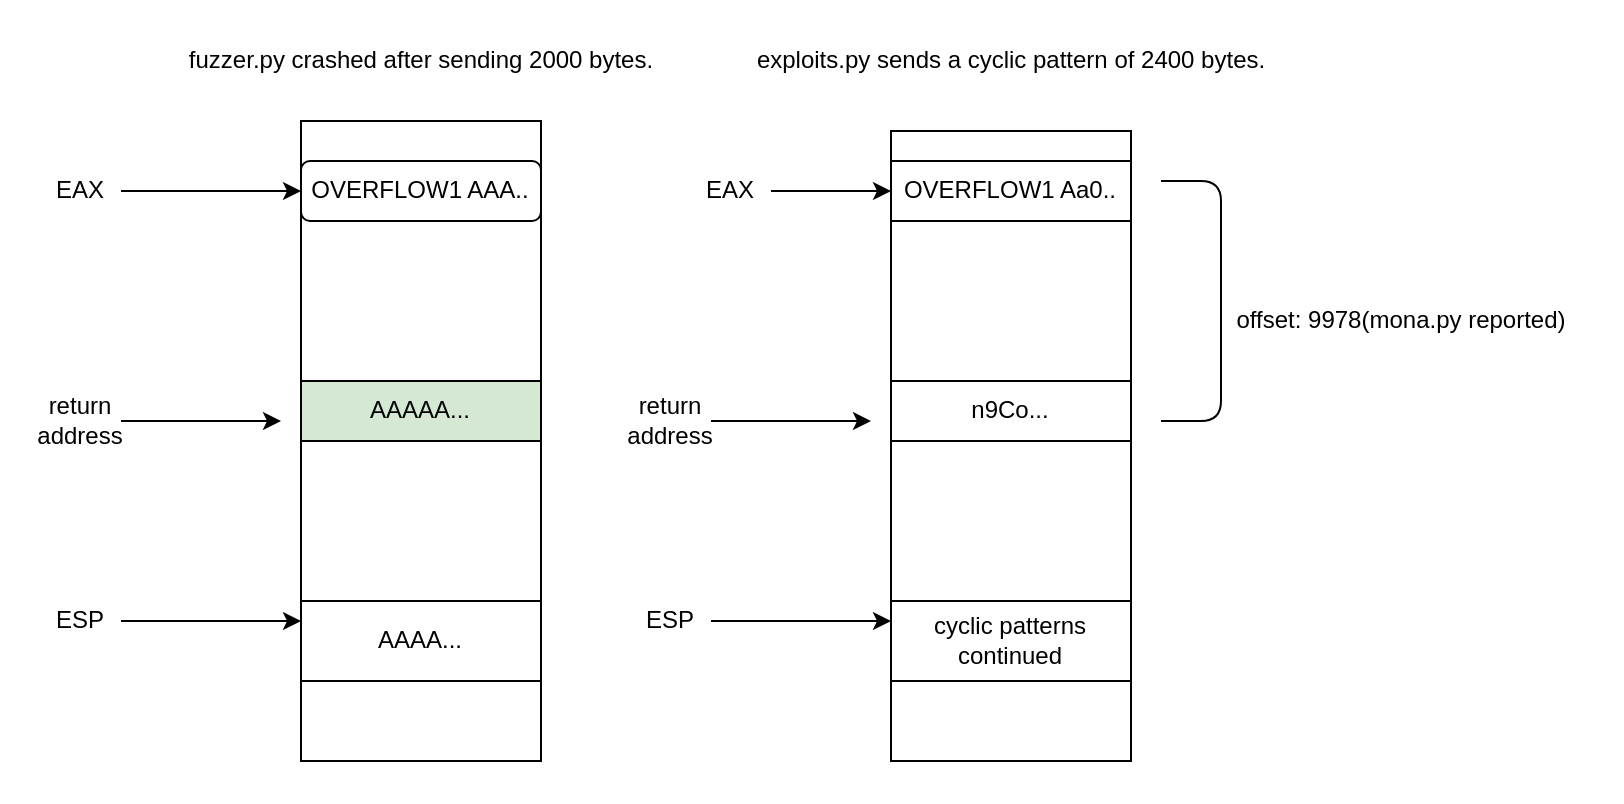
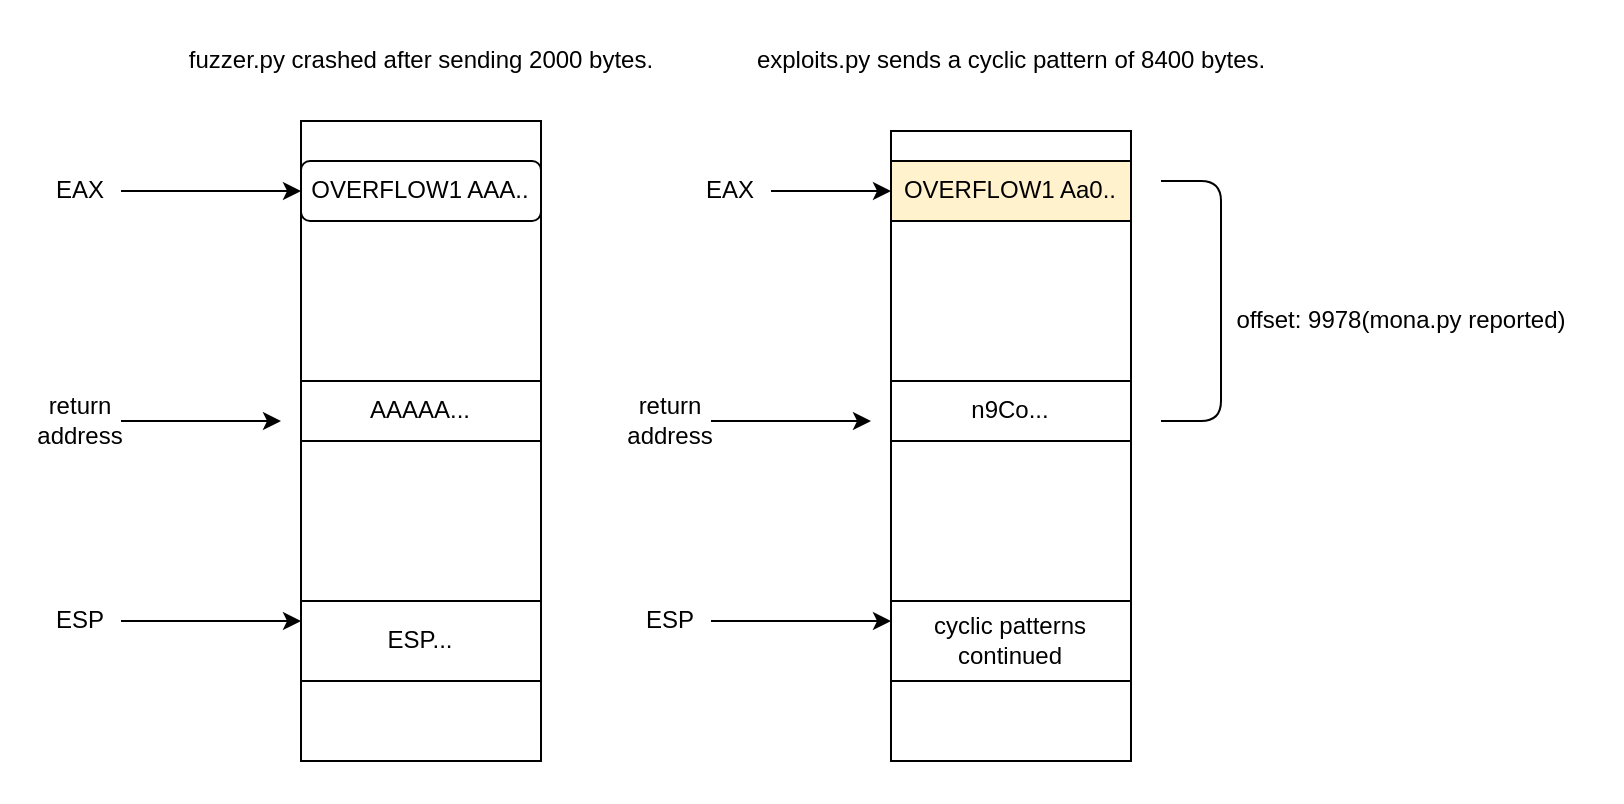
node "exploits.py sends a cyclic pattern of 2400 bytes.": label "exploits.py sends a cyclic pattern of 2400 bytes." -> "exploits.py sends a cyclic pattern of 8400 bytes."
node "OVERFLOW1 Aa0..": fillcolor #ffffff -> #fff2cc
node "AAAAA...": fillcolor #d5e8d4 -> #ffffff
node "AAAA...": label "AAAA..." -> "ESP..."
